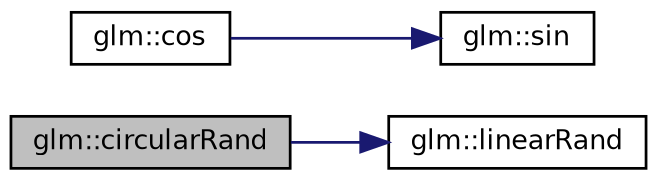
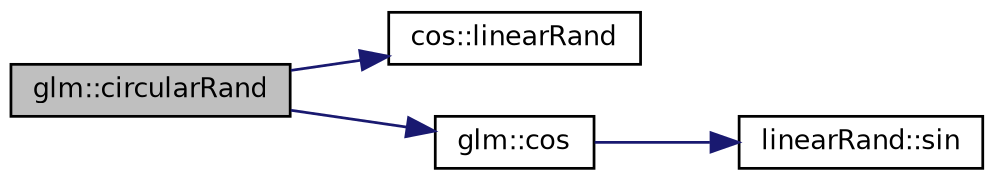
node "glm::sin": label "glm::sin" -> "linearRand::sin"
edge "glm::circularRand" -> "glm::cos": added
node "glm::linearRand": label "glm::linearRand" -> "cos::linearRand"
